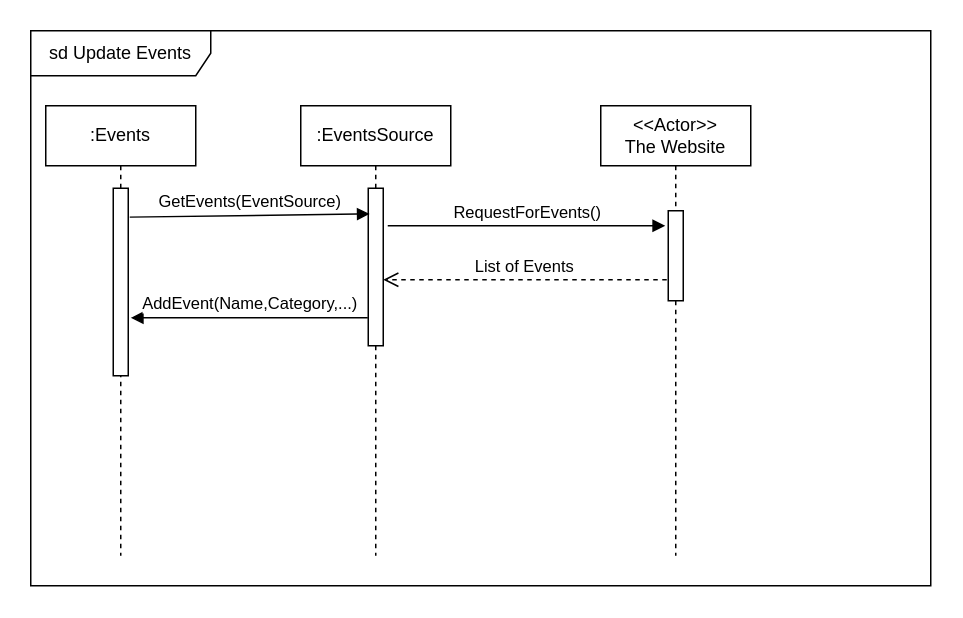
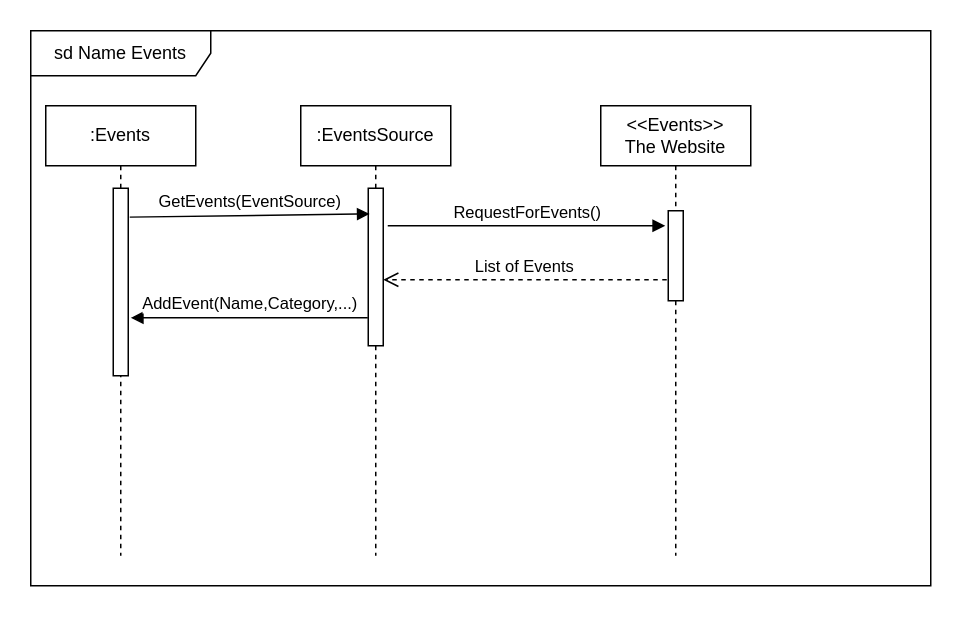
node "sd Update Events": label "sd Update Events" -> "sd Name Events"
node "<<Actor>> The Website": label "<<Actor>> The Website" -> "<<Events>> The Website"
